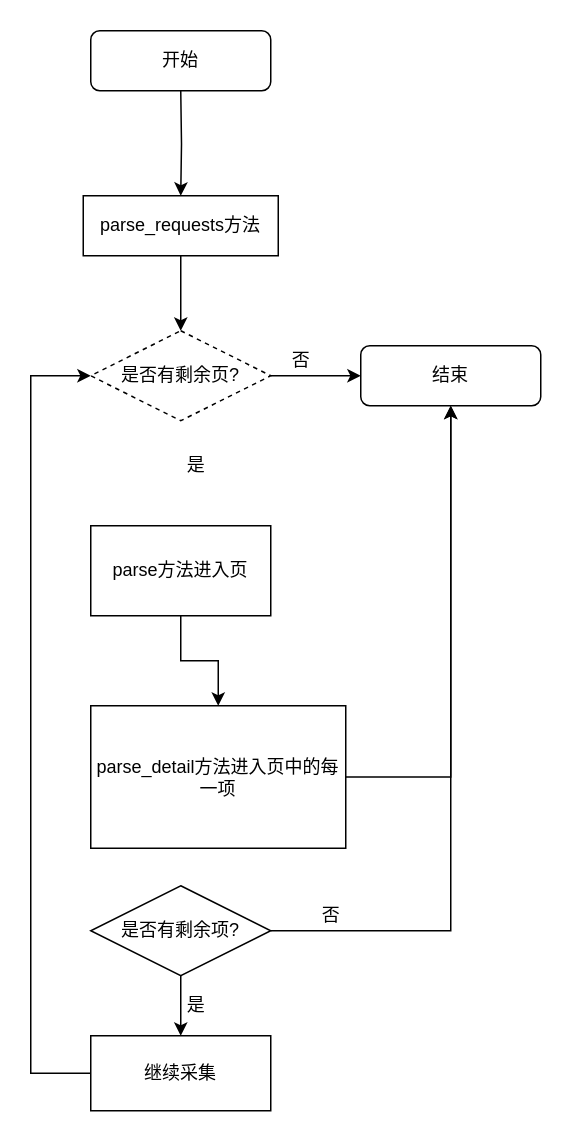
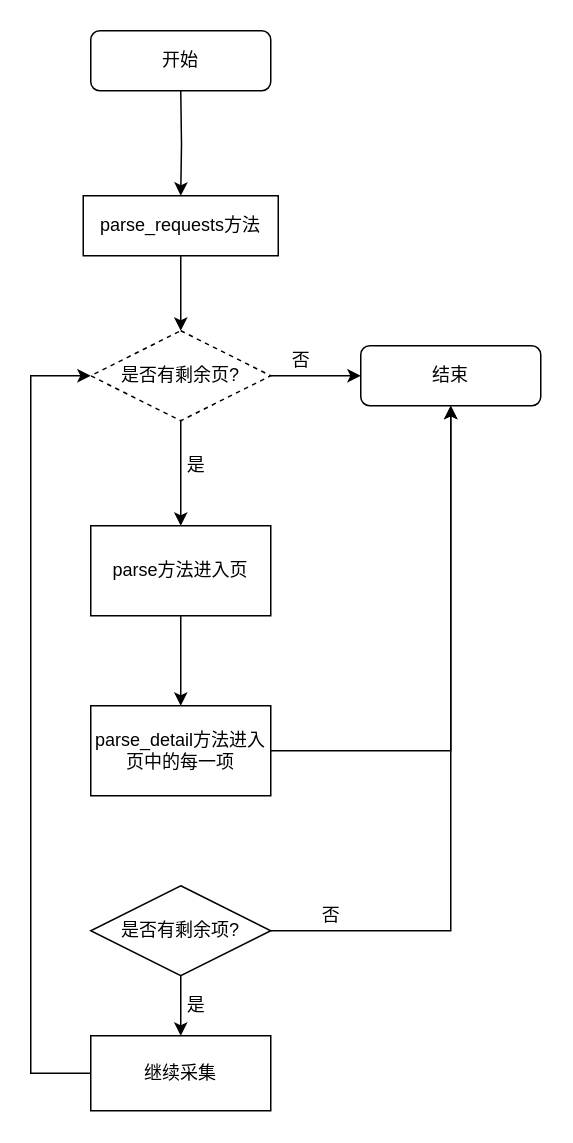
edge "是否有剩余页?" -> "parse方法进入页": added
node "parse_detail方法进入页中的每一项": size 255x143 -> 180x90
